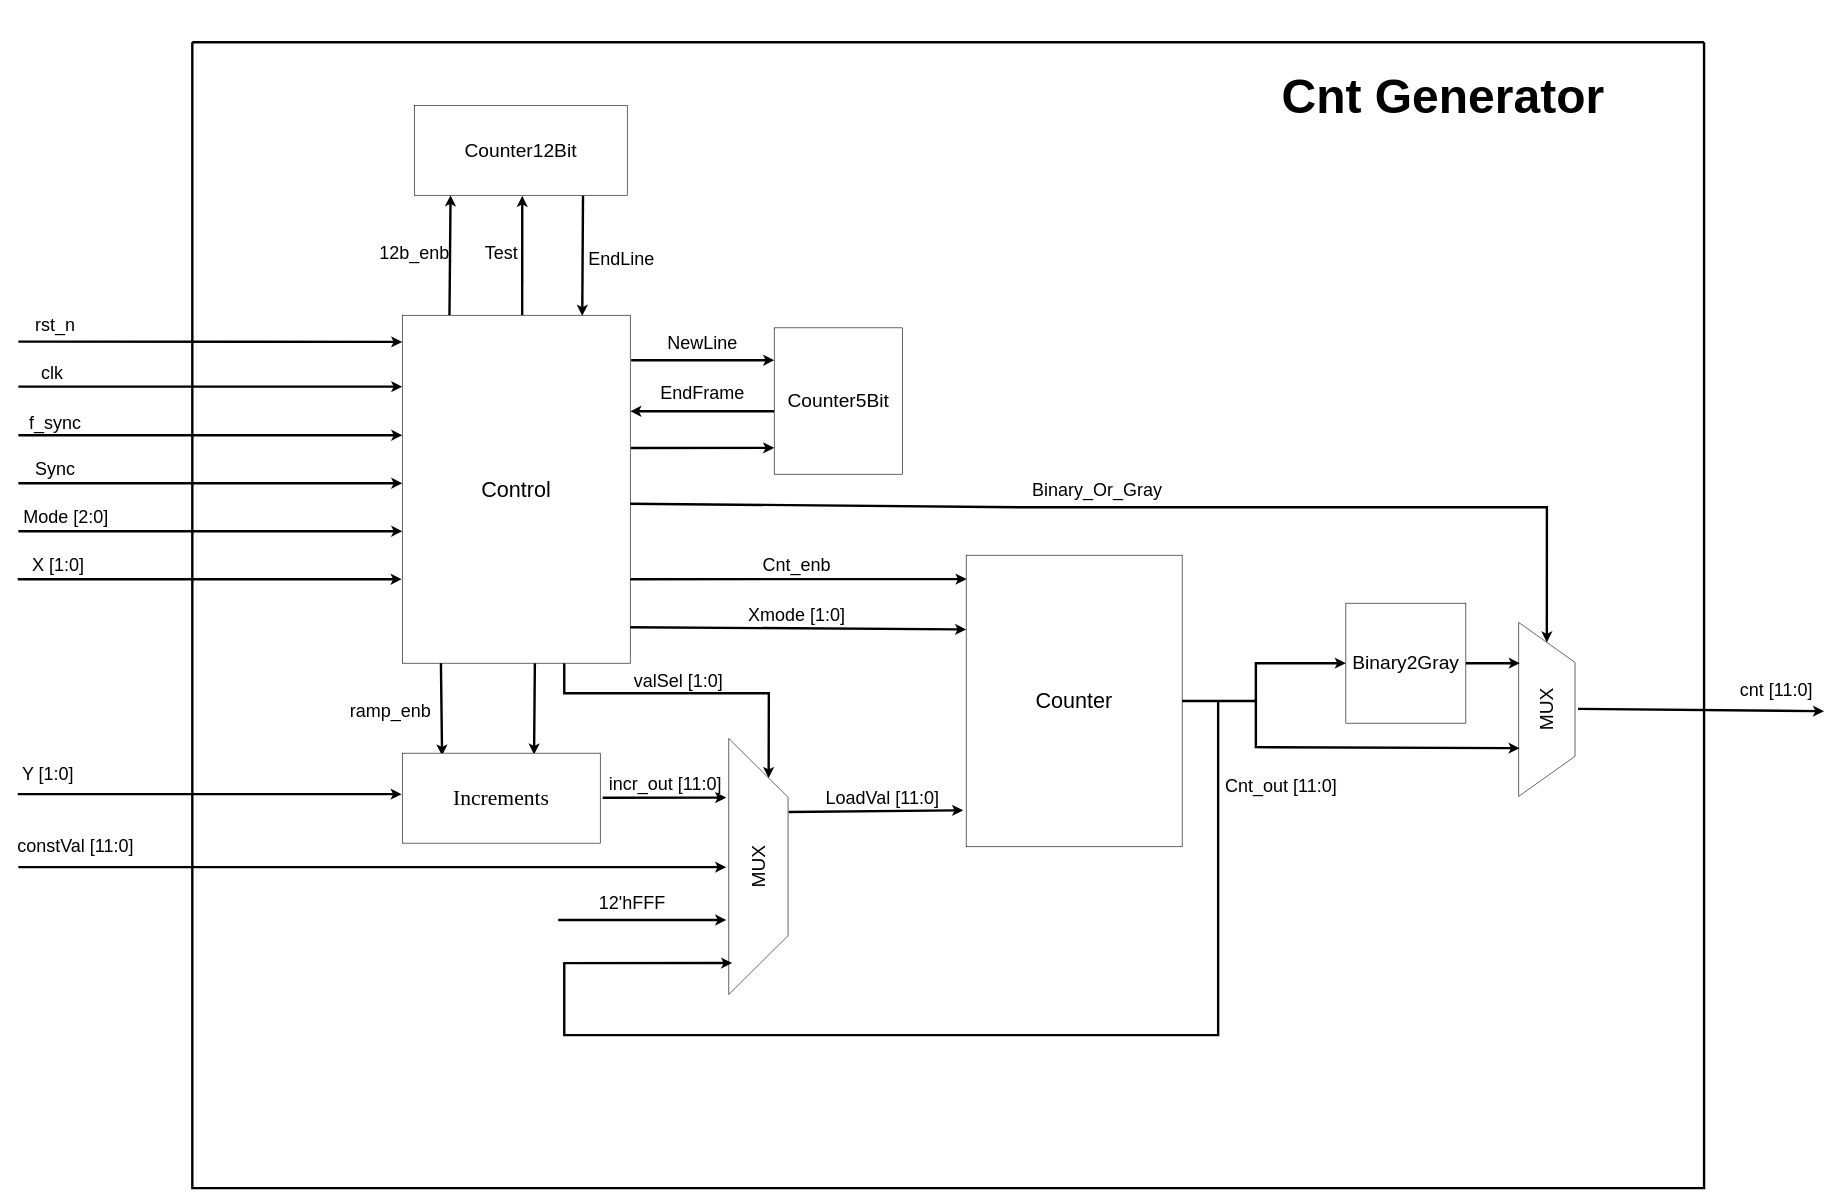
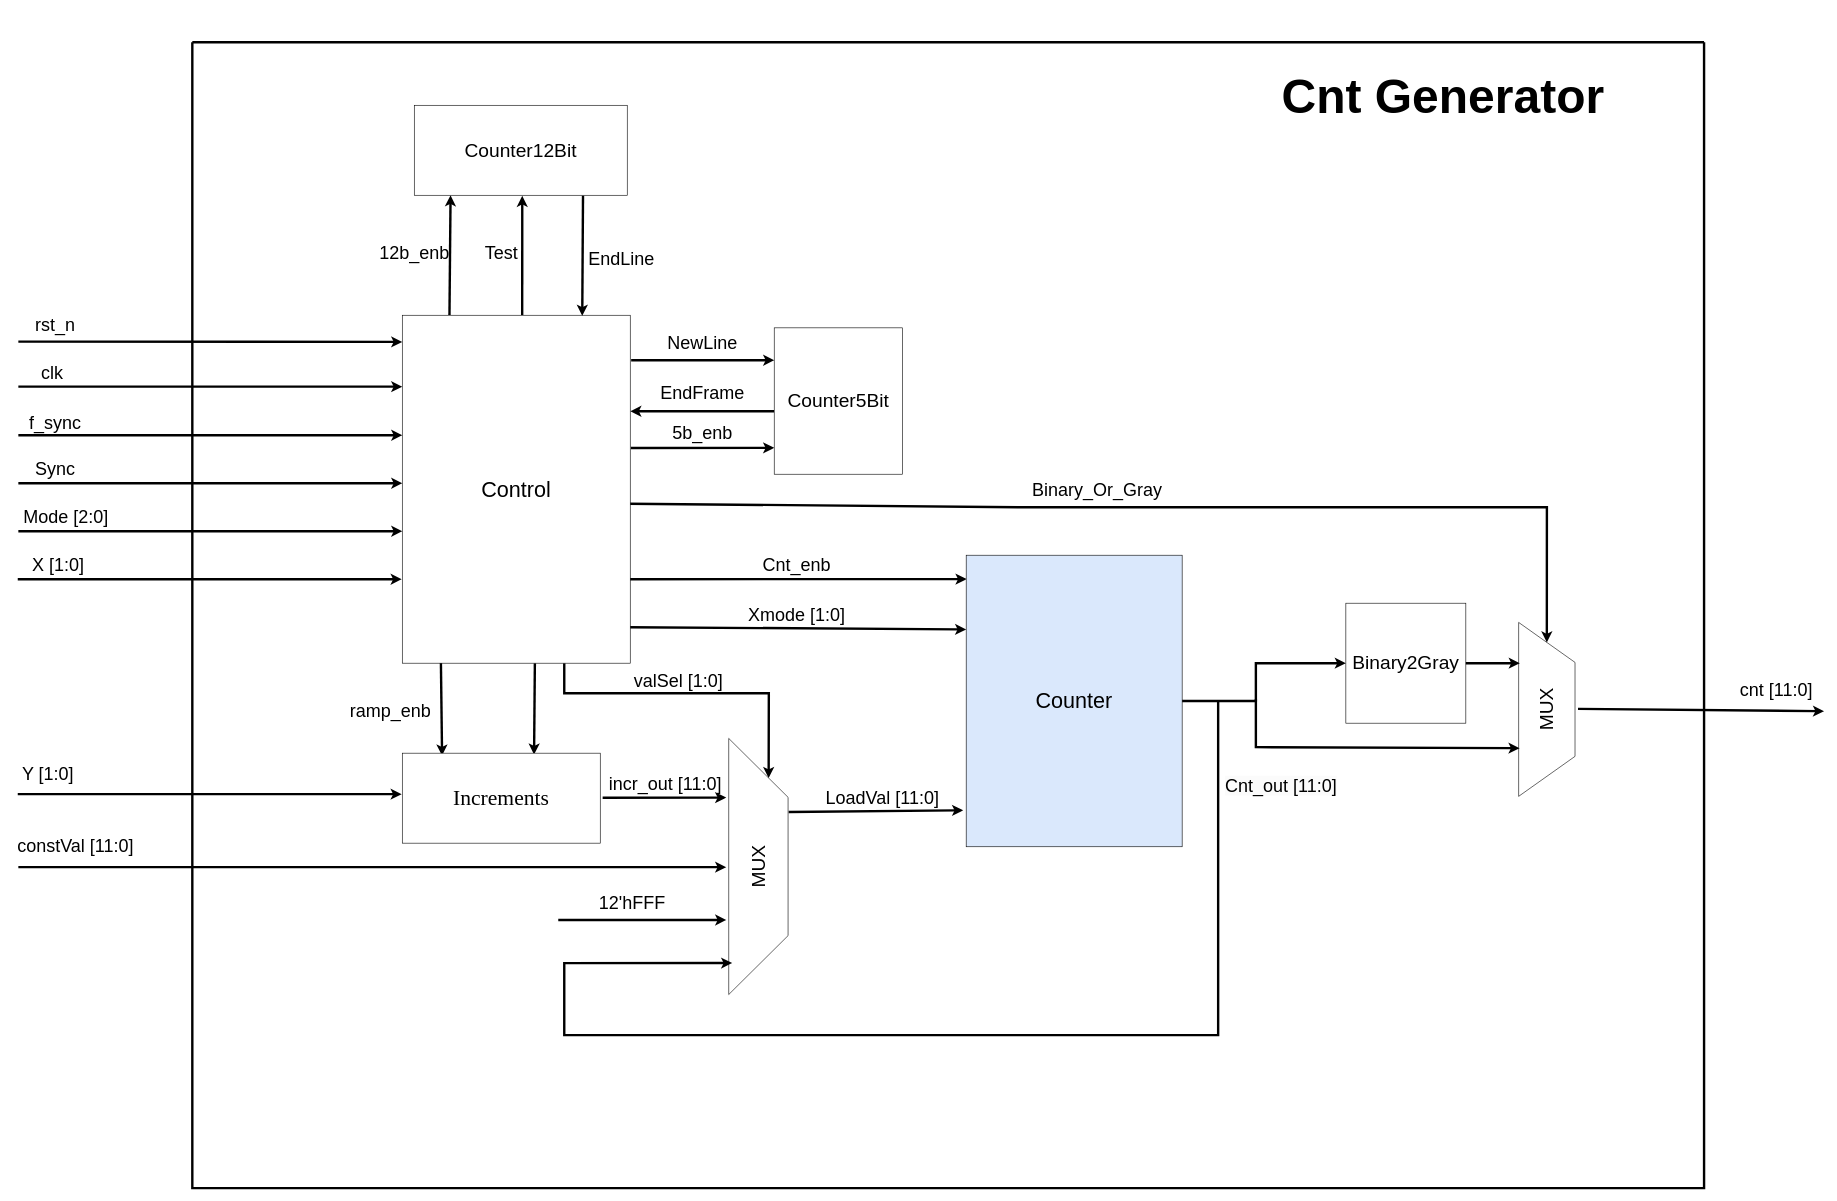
node "5b_enb": added
node "Counter": fillcolor #ffffff -> #dae8fc
